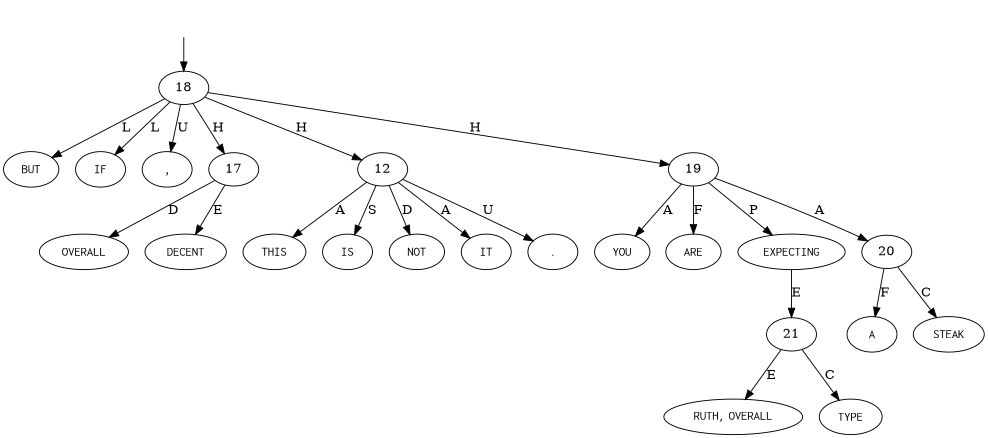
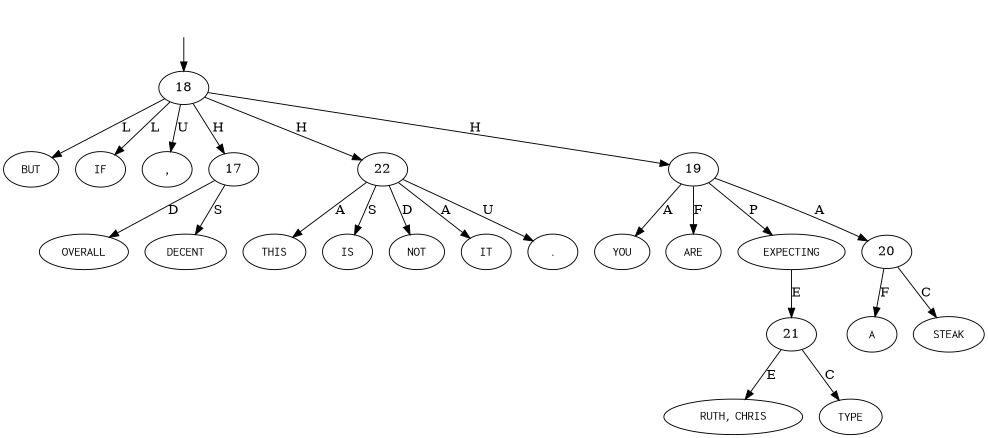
node "12": label "12" -> "22"
edge "17" -> "DECENT": label "E" -> "S"
node "RUTH": text "OVERALL" -> "CHRIS"
